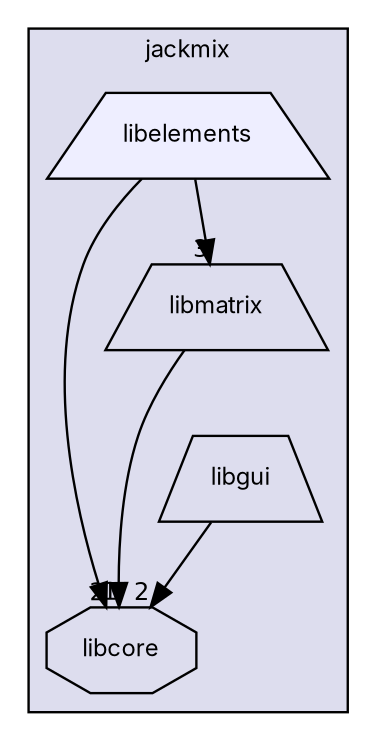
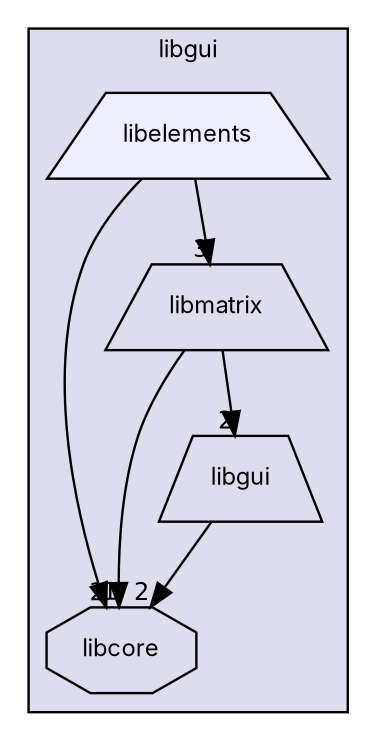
cluster "jackmix": label "jackmix" -> "libgui"
edge "libmatrix" -> "libgui": added
